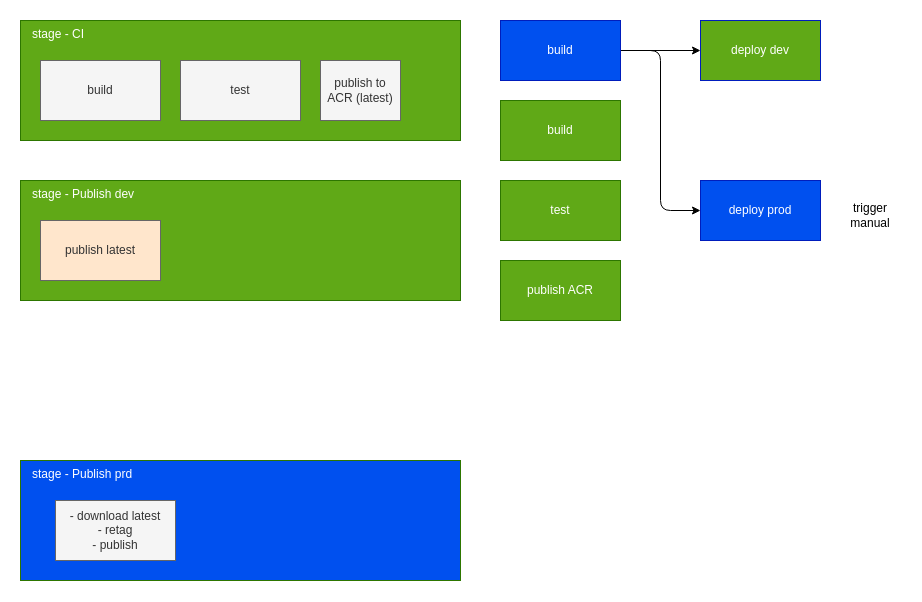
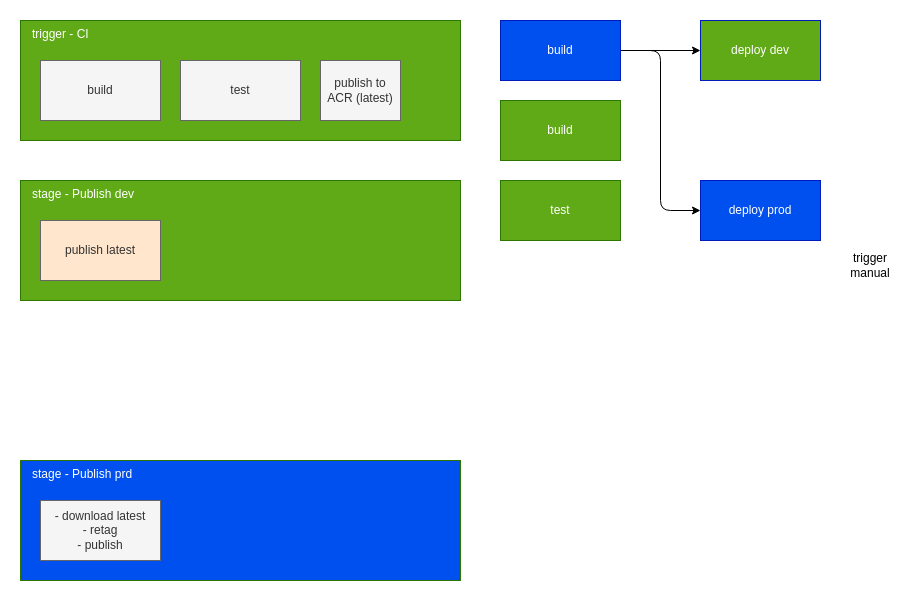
node "stage - CI": label "stage - CI" -> "trigger - CI"
node "trigger manual": moved (871, 216) -> (871, 266)
node "publish ACR": removed
node "- download latest - retag - publish": moved (116, 531) -> (101, 531)
